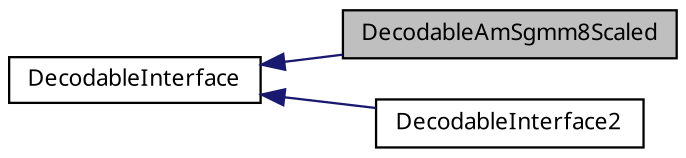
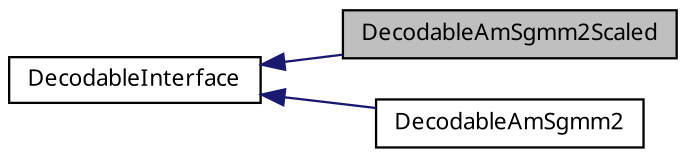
node "DecodableAmSgmm8Scaled": label "DecodableAmSgmm8Scaled" -> "DecodableAmSgmm2Scaled"
node "DecodableInterface2": label "DecodableInterface2" -> "DecodableAmSgmm2"
